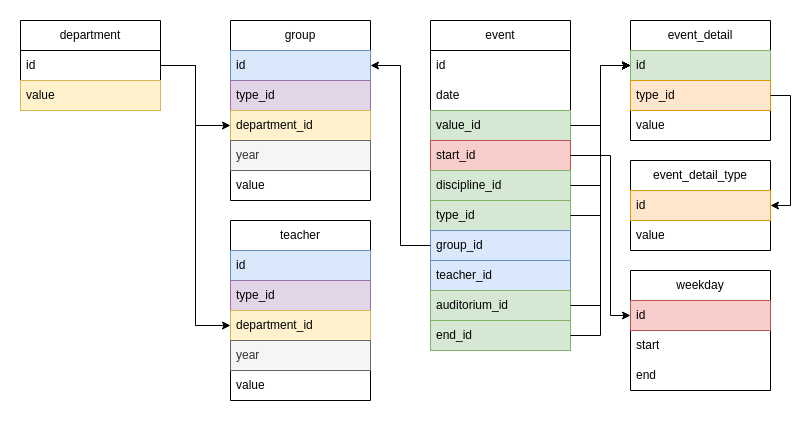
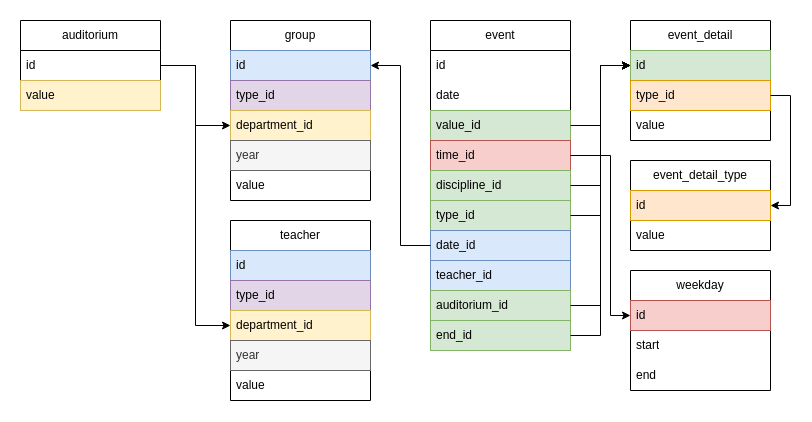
node "department": label "department" -> "auditorium"
node "start_id": label "start_id" -> "time_id"
node "group_id": label "group_id" -> "date_id"
